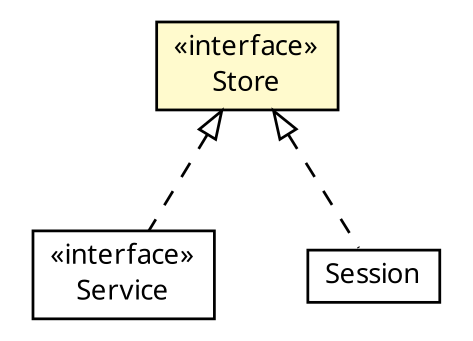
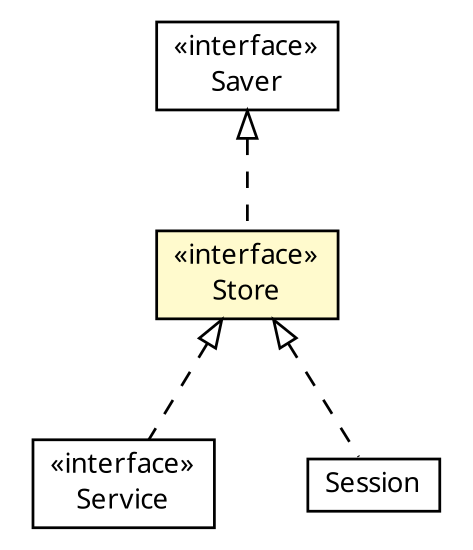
node "Saver": added
